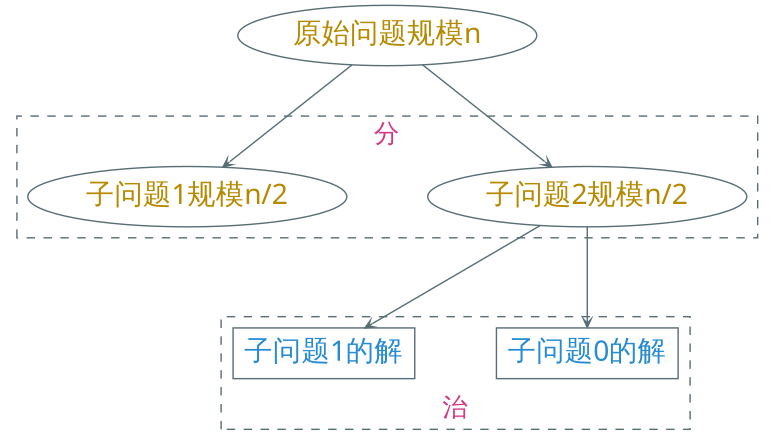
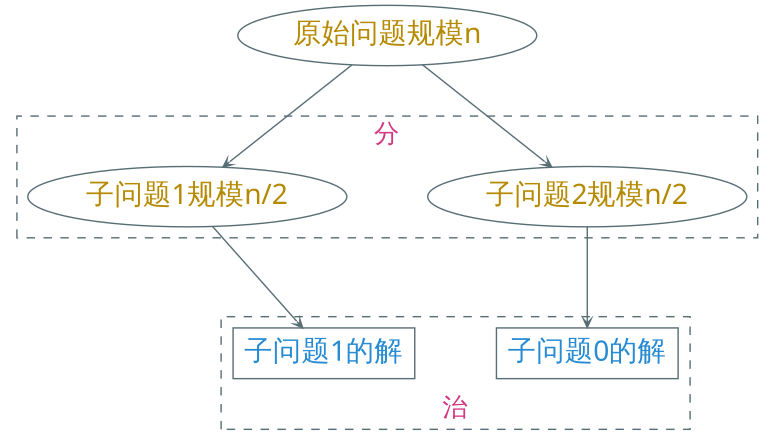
edge "子问题2规模n/2" -> "子问题1的解": now "子问题1规模n/2" -> "子问题1的解"
